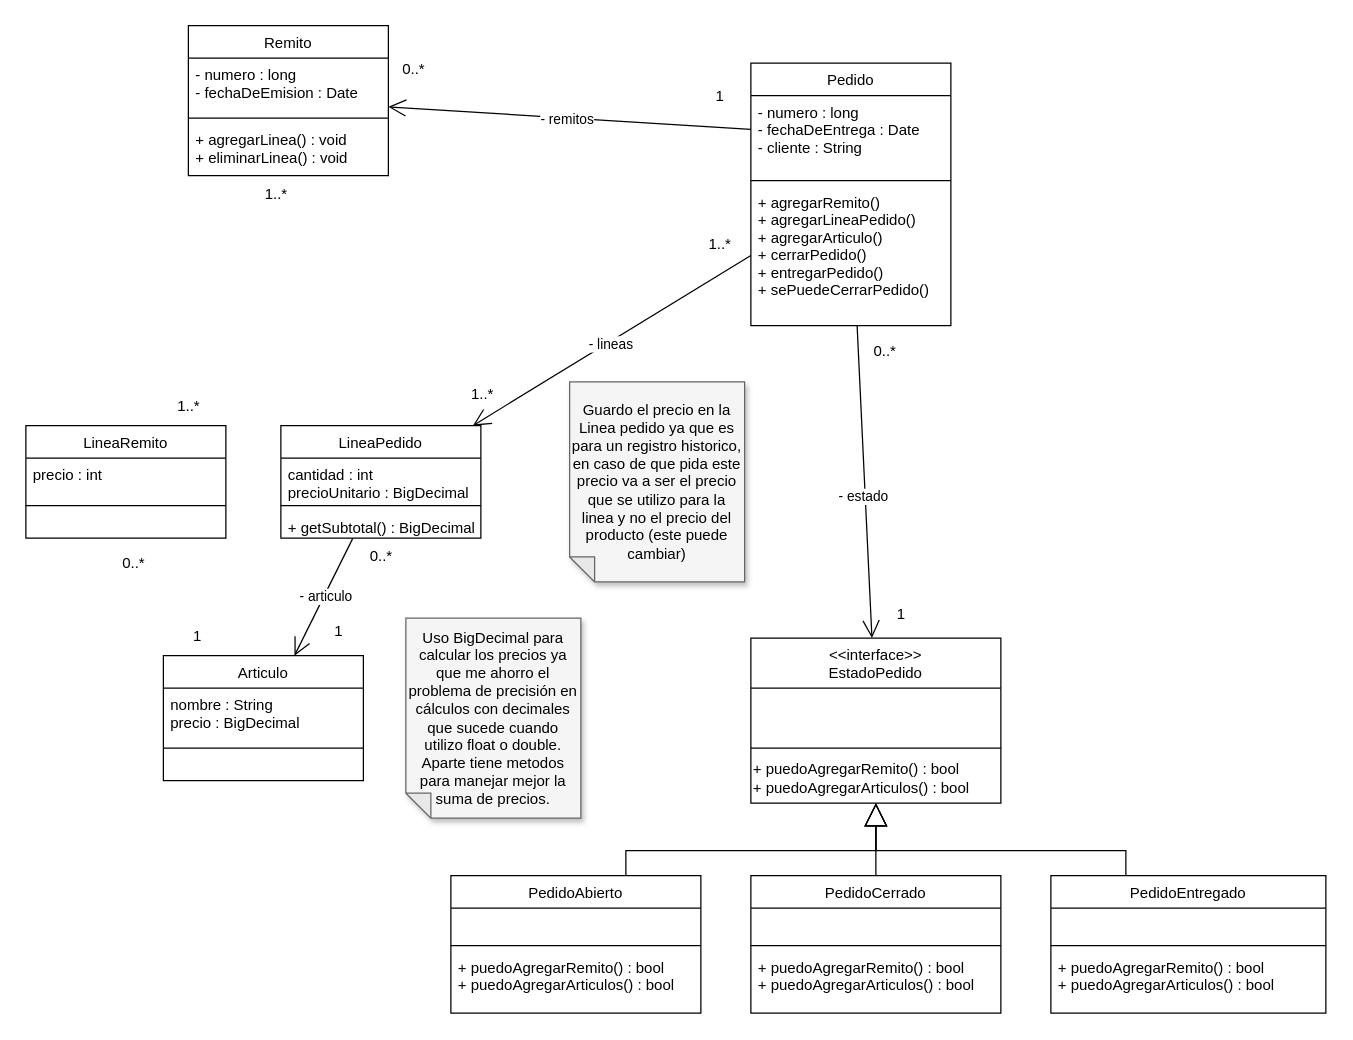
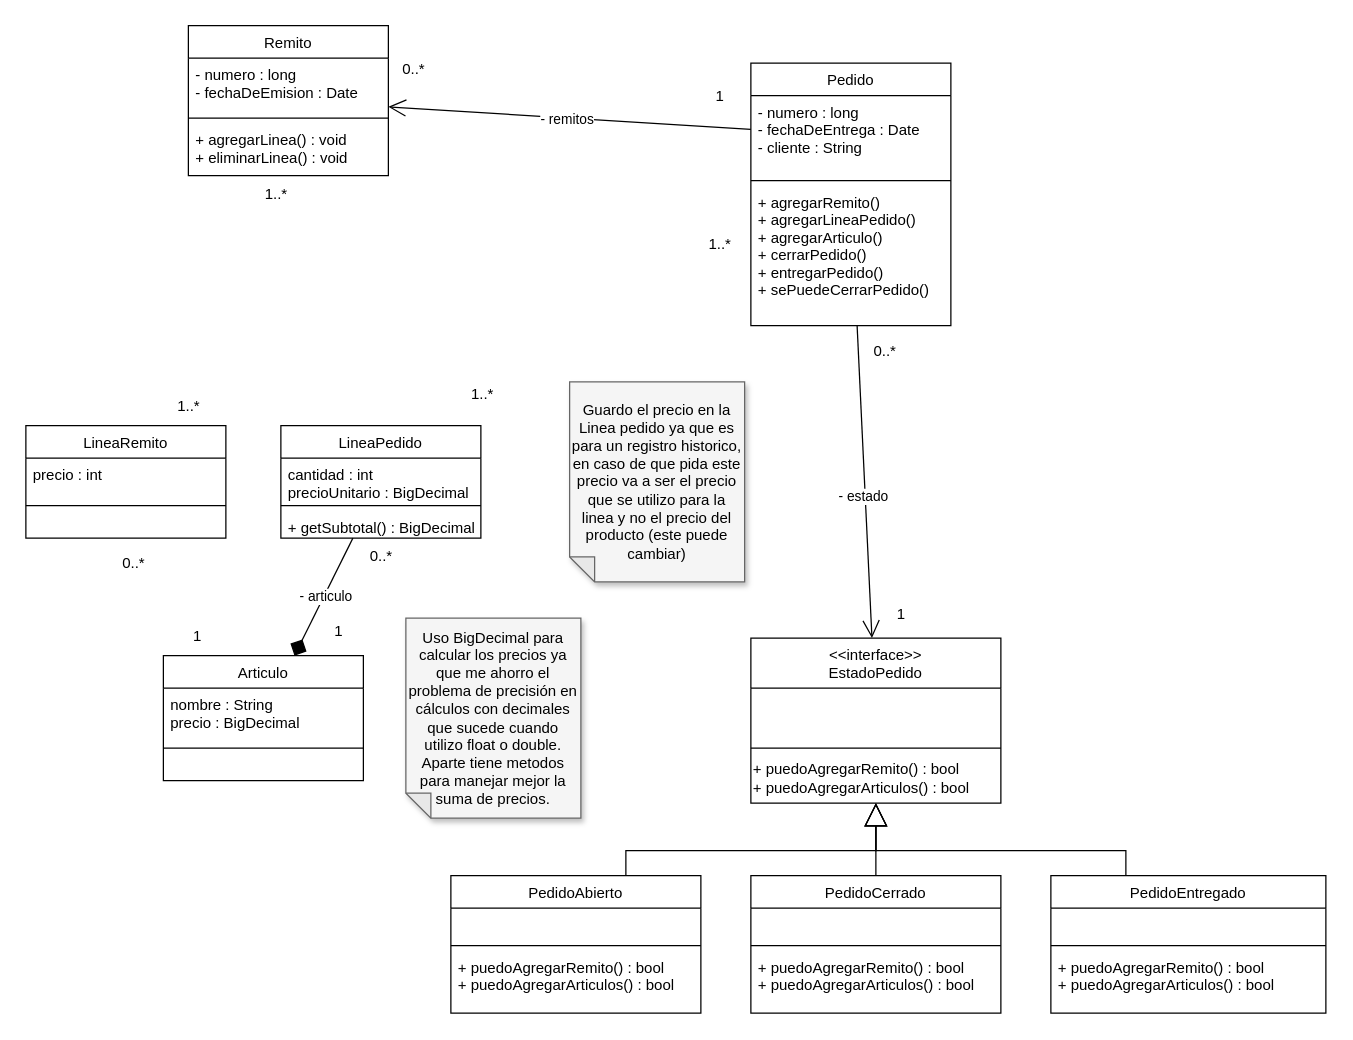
edge "Pedido" -> "LineaPedido": removed, label "- lineas"
edge "LineaPedido" -> "Articulo": arrowhead open -> diamond
